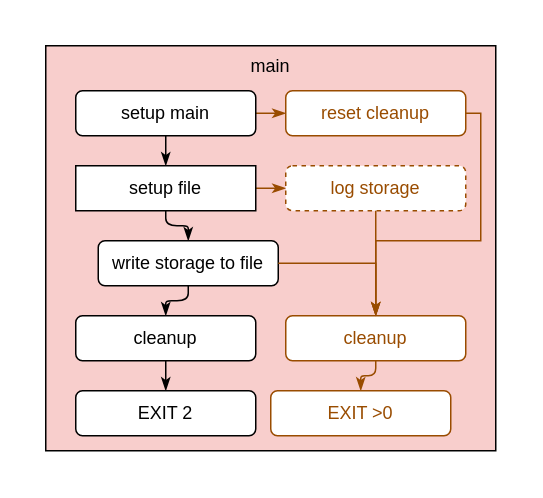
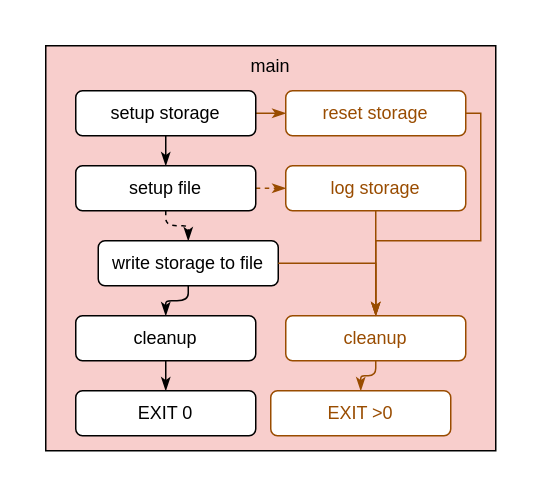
node "setup main": label "setup main" -> "setup storage"
node "reset cleanup": label "reset cleanup" -> "reset storage"
node "setup file": shape rectangle -> rounded rectangle
edge "setup file" -> "log storage": style solid -> dashed
node "log storage": style dashed -> solid
edge "setup file" -> "write storage to file": style solid -> dashed
node "EXIT 2": label "EXIT 2" -> "EXIT 0"
